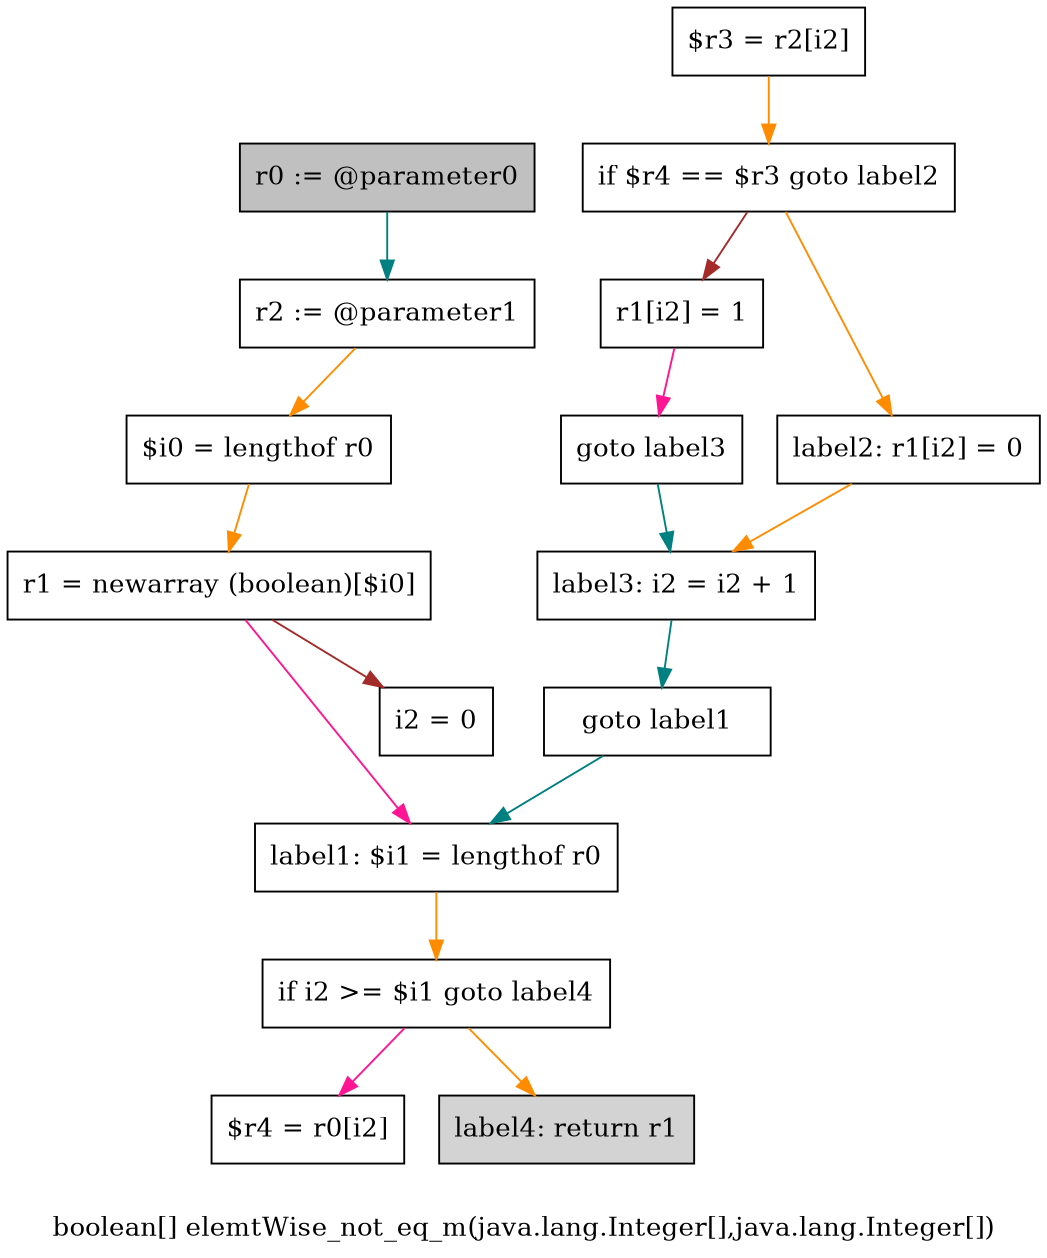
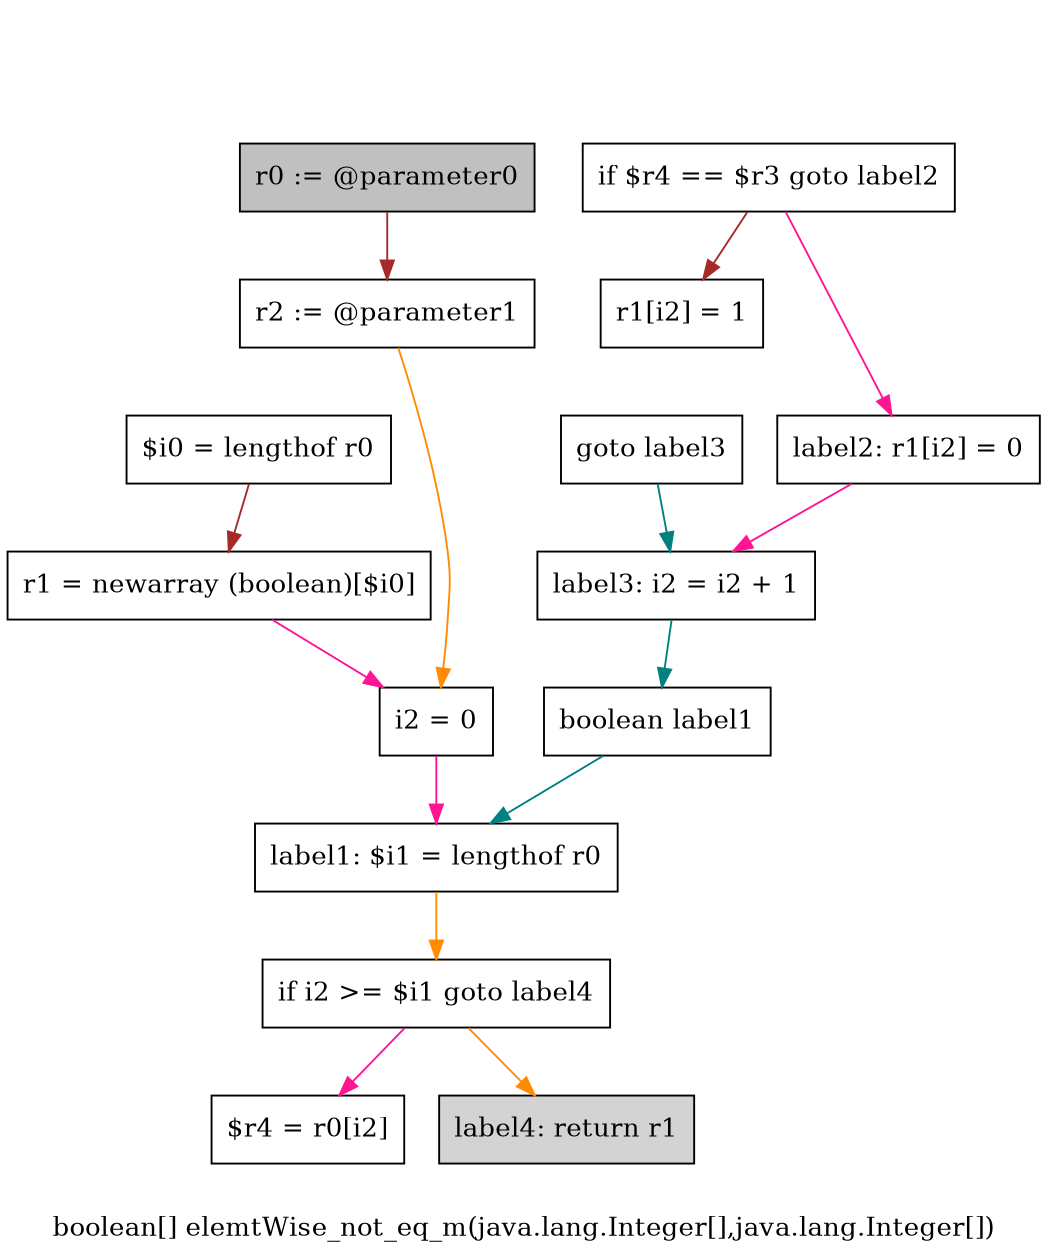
node "$r3 = r2[i2]": removed
edge "r0 := @parameter0" -> "r2 := @parameter1": color teal -> brown
edge "if $r4 == $r3 goto label2" -> "label2: r1[i2] = 0": color darkorange -> deeppink
edge "r1[i2] = 1" -> "goto label3": removed
edge "r2 := @parameter1" -> "$i0 = lengthof r0": now "r2 := @parameter1" -> "i2 = 0"
edge "$i0 = lengthof r0" -> "r1 = newarray (boolean)[$i0]": color darkorange -> brown
edge "label2: r1[i2] = 0" -> "label3: i2 = i2 + 1": color darkorange -> deeppink
edge "r1 = newarray (boolean)[$i0]" -> "i2 = 0": color brown -> deeppink
edge "r1 = newarray (boolean)[$i0]" -> "label1: $i1 = lengthof r0": now "i2 = 0" -> "label1: $i1 = lengthof r0"
node "goto label1": label "goto label1" -> "boolean label1"
